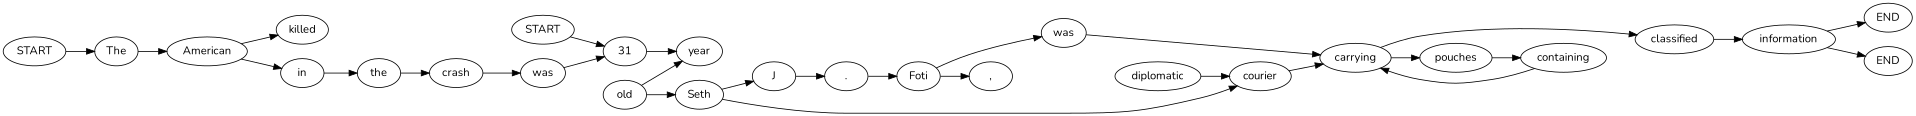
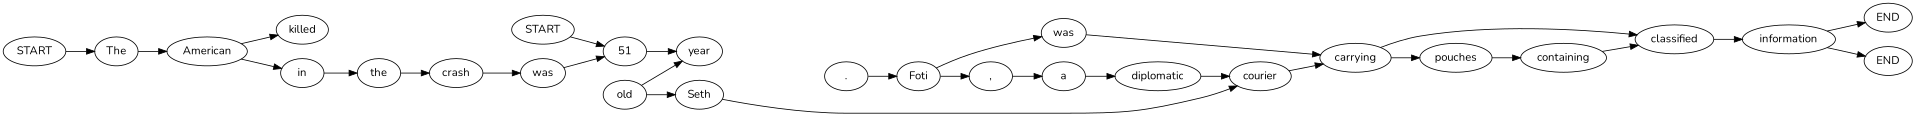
node "31": label "31" -> "51"
node "J": removed
node "a": added
edge "containing" -> "carrying": now "containing" -> "classified"
